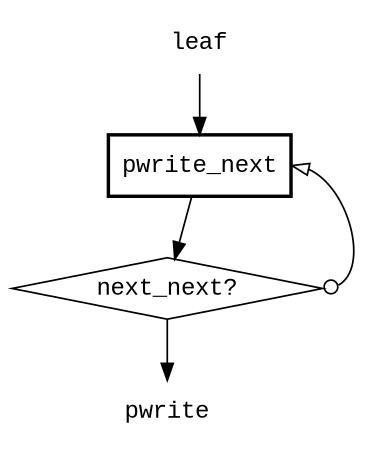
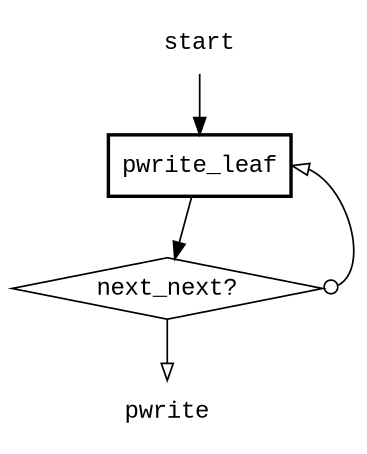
node "leaf": label "leaf" -> "start"
node "pwrite_next": label "pwrite_next" -> "pwrite_leaf"
edge "next_next?" -> "pwrite": arrowhead normal -> empty
